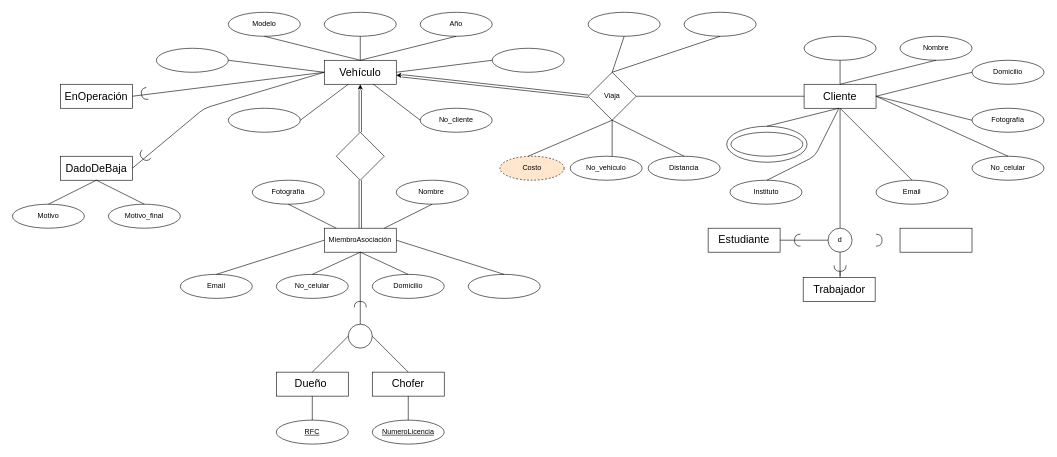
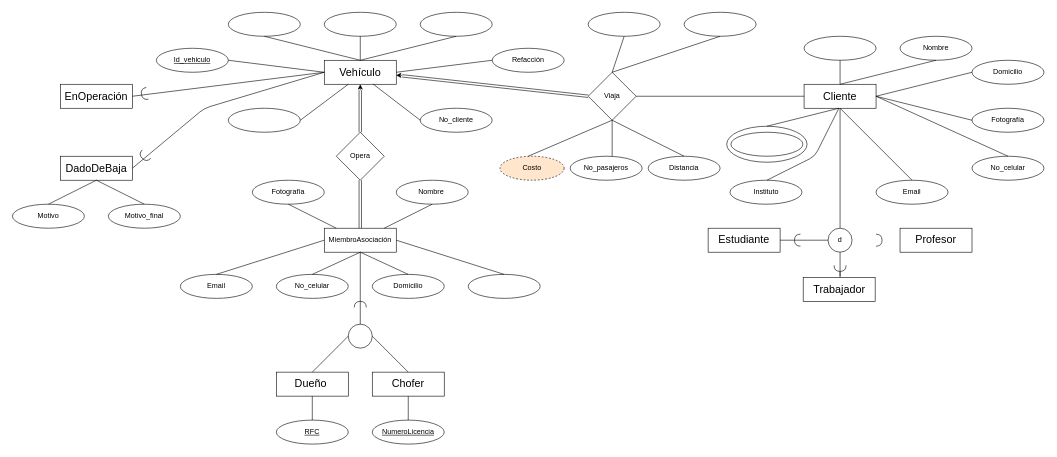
node "Modelo": removed
node "Año": removed
node "Id_vehiculo": added
node "Refacción": added
node "Opera": added
node "No_vehiculo": label "No_vehiculo" -> "No_pasajeros"
node "Profesor": added
